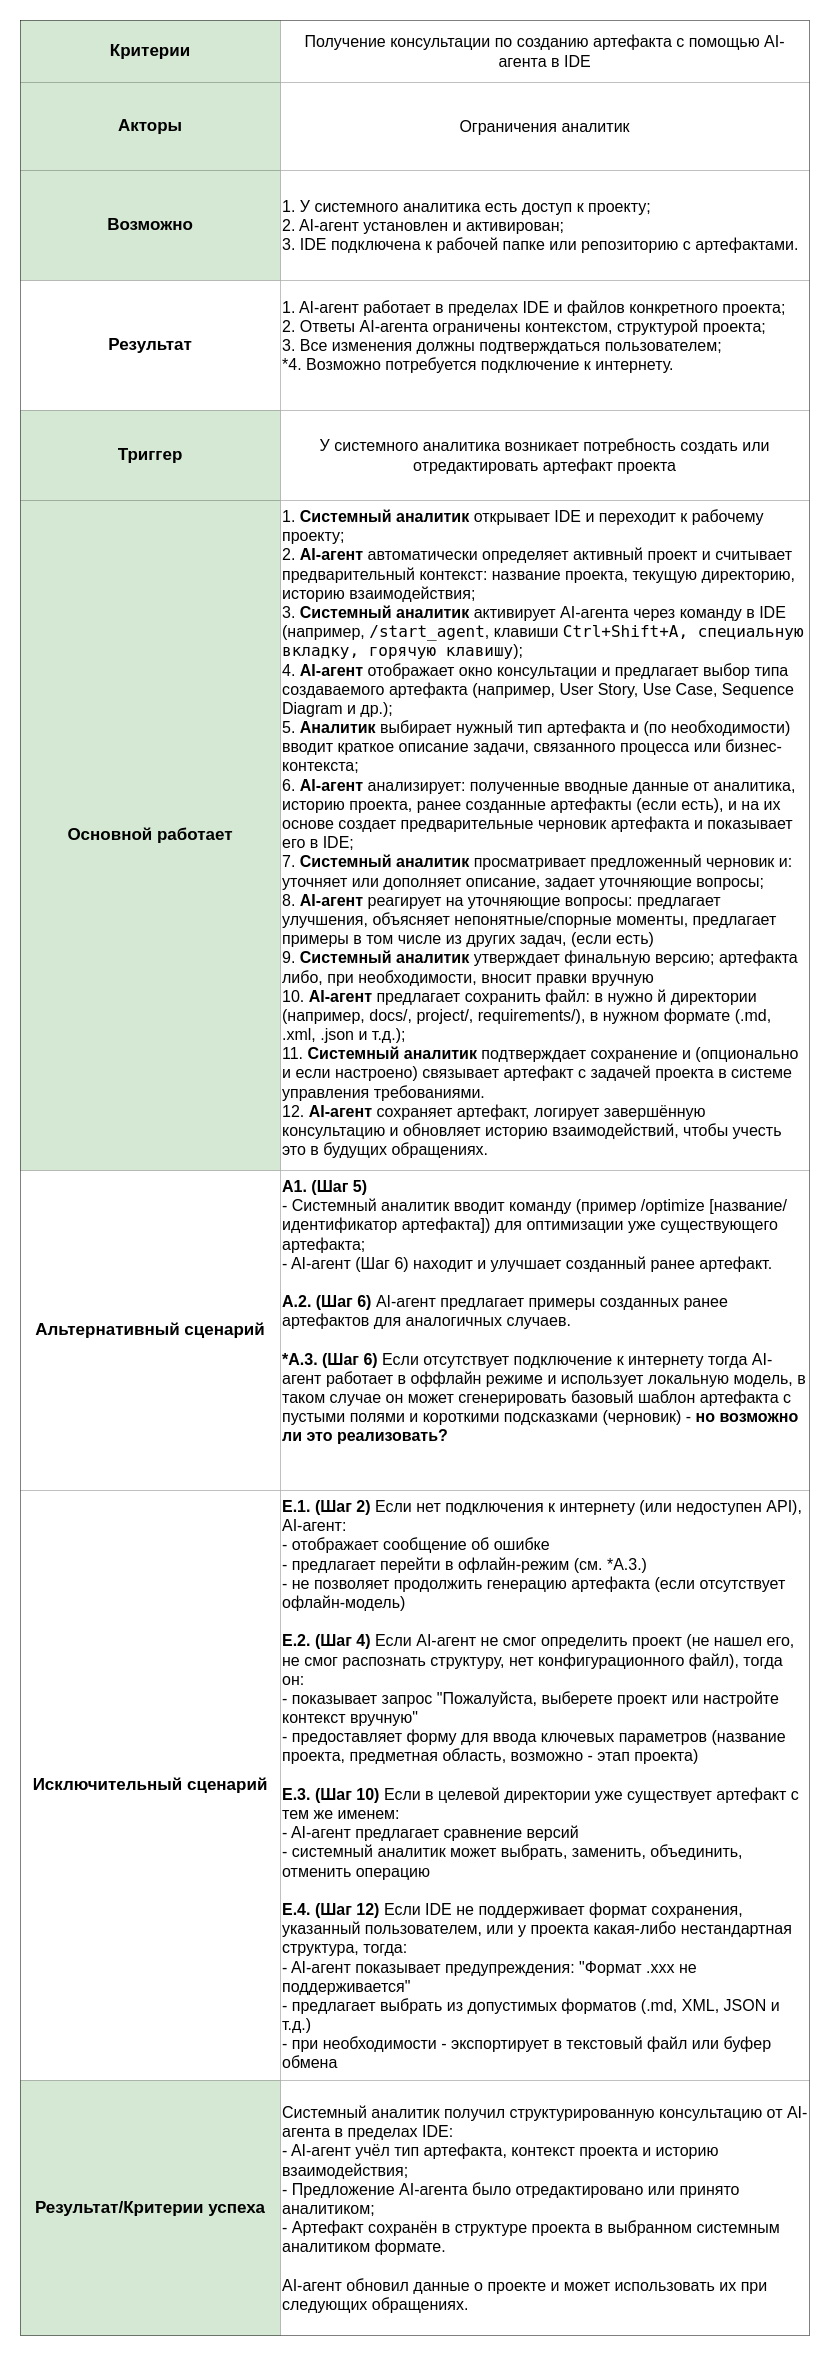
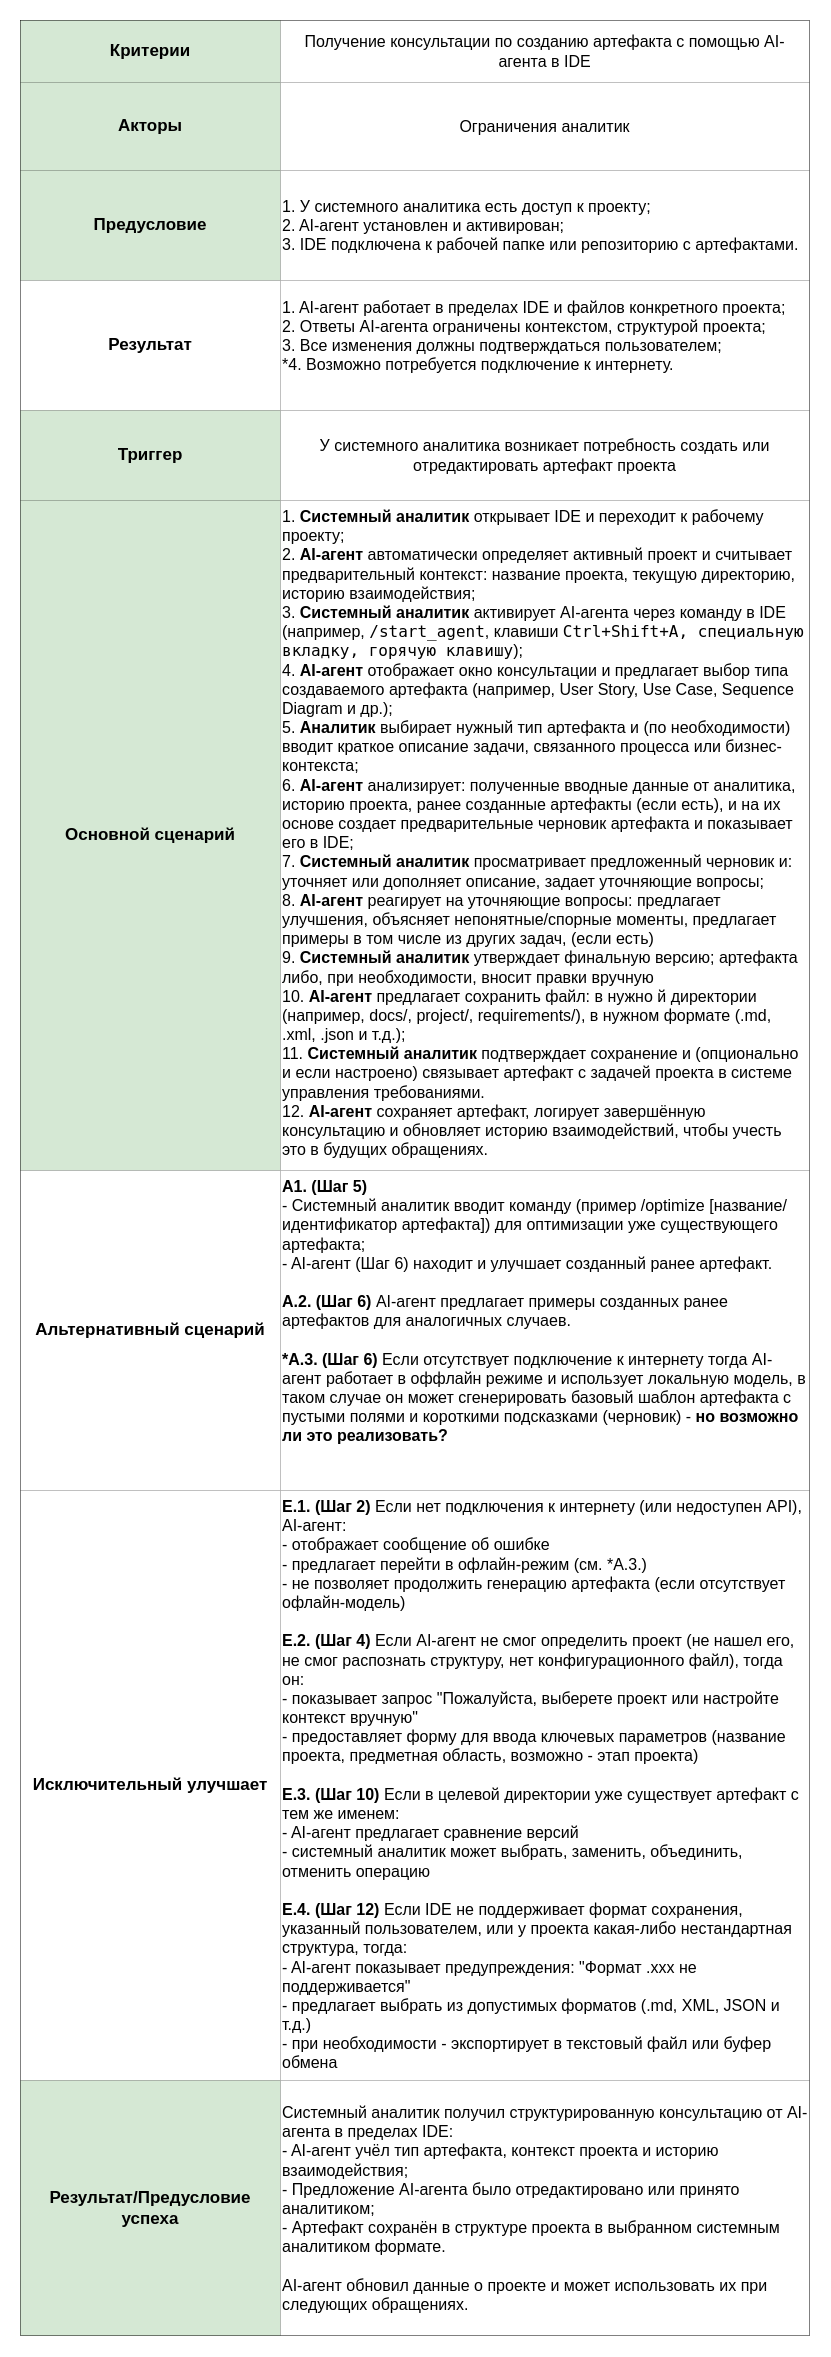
node "Возможно": label "Возможно" -> "Предусловие"
node "Основной работает": label "Основной работает" -> "Основной сценарий"
node "Исключительный сценарий": label "Исключительный сценарий" -> "Исключительный улучшает"
node "Результат/Критерии успеха": label "Результат/Критерии успеха" -> "Результат/Предусловие успеха"
